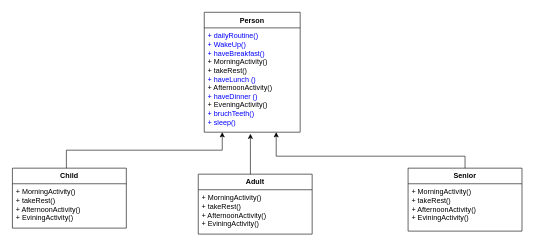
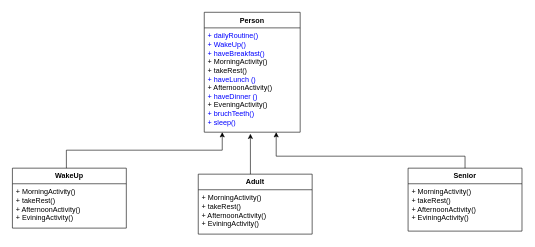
node "Child": label "Child" -> "WakeUp"
